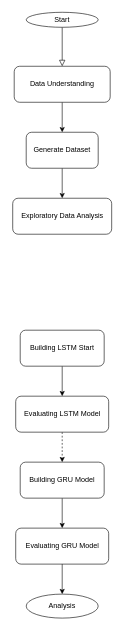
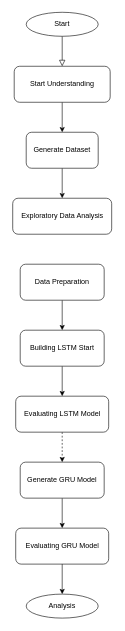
node "Start": size 72x15 -> 72x24
node "Data Understanding": label "Data Understanding" -> "Start Understanding"
node "Data Preparation": added
edge "Data Preparation" -> "Building LSTM Start": added
node "Building GRU Model": label "Building GRU Model" -> "Generate GRU Model"
